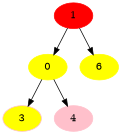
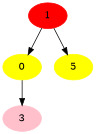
node "6": label "6" -> "5"
node "3": fillcolor yellow -> pink
node "4": removed
